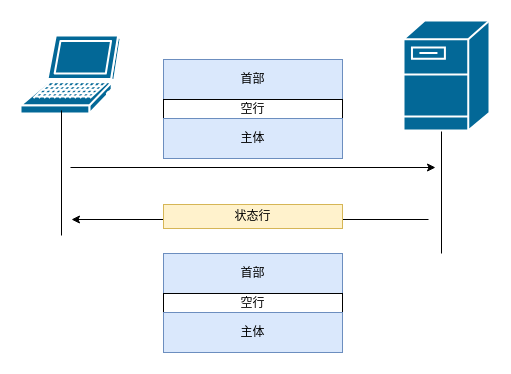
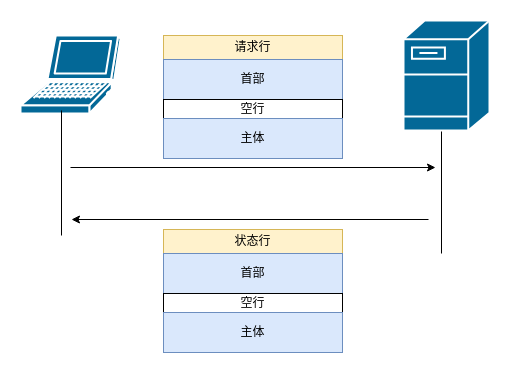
node "请求行": added
node "状态行": moved (253, 217) -> (253, 242)
